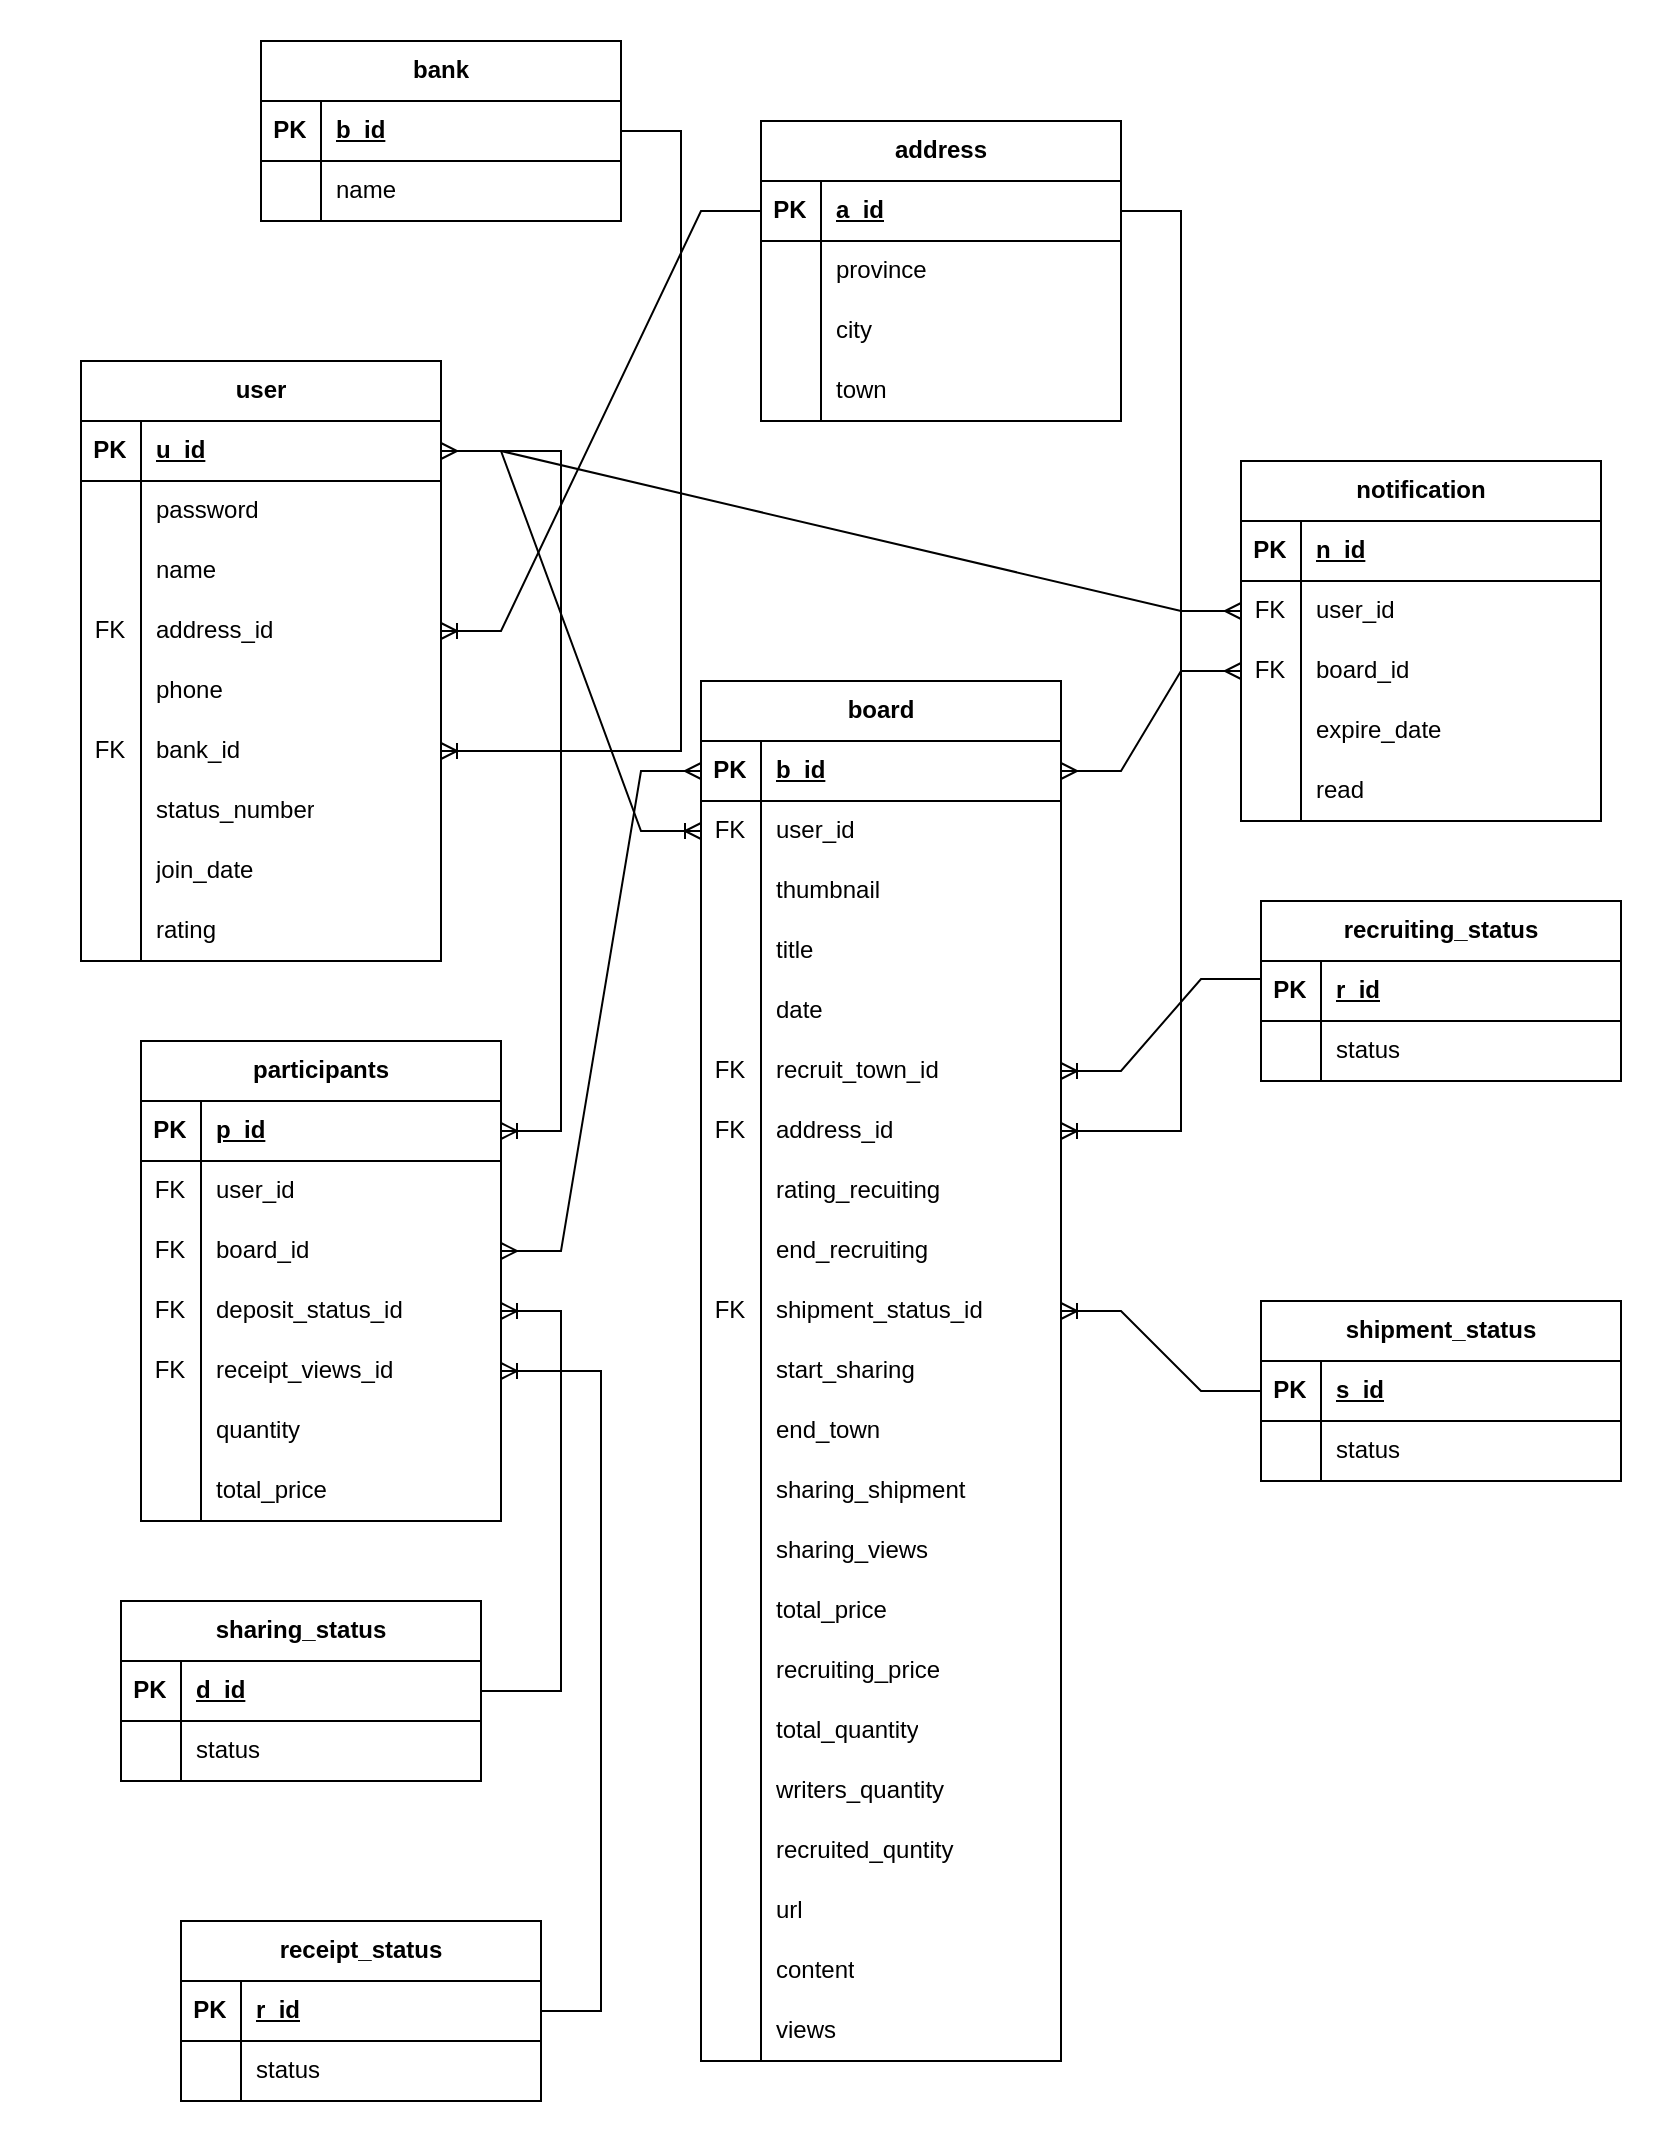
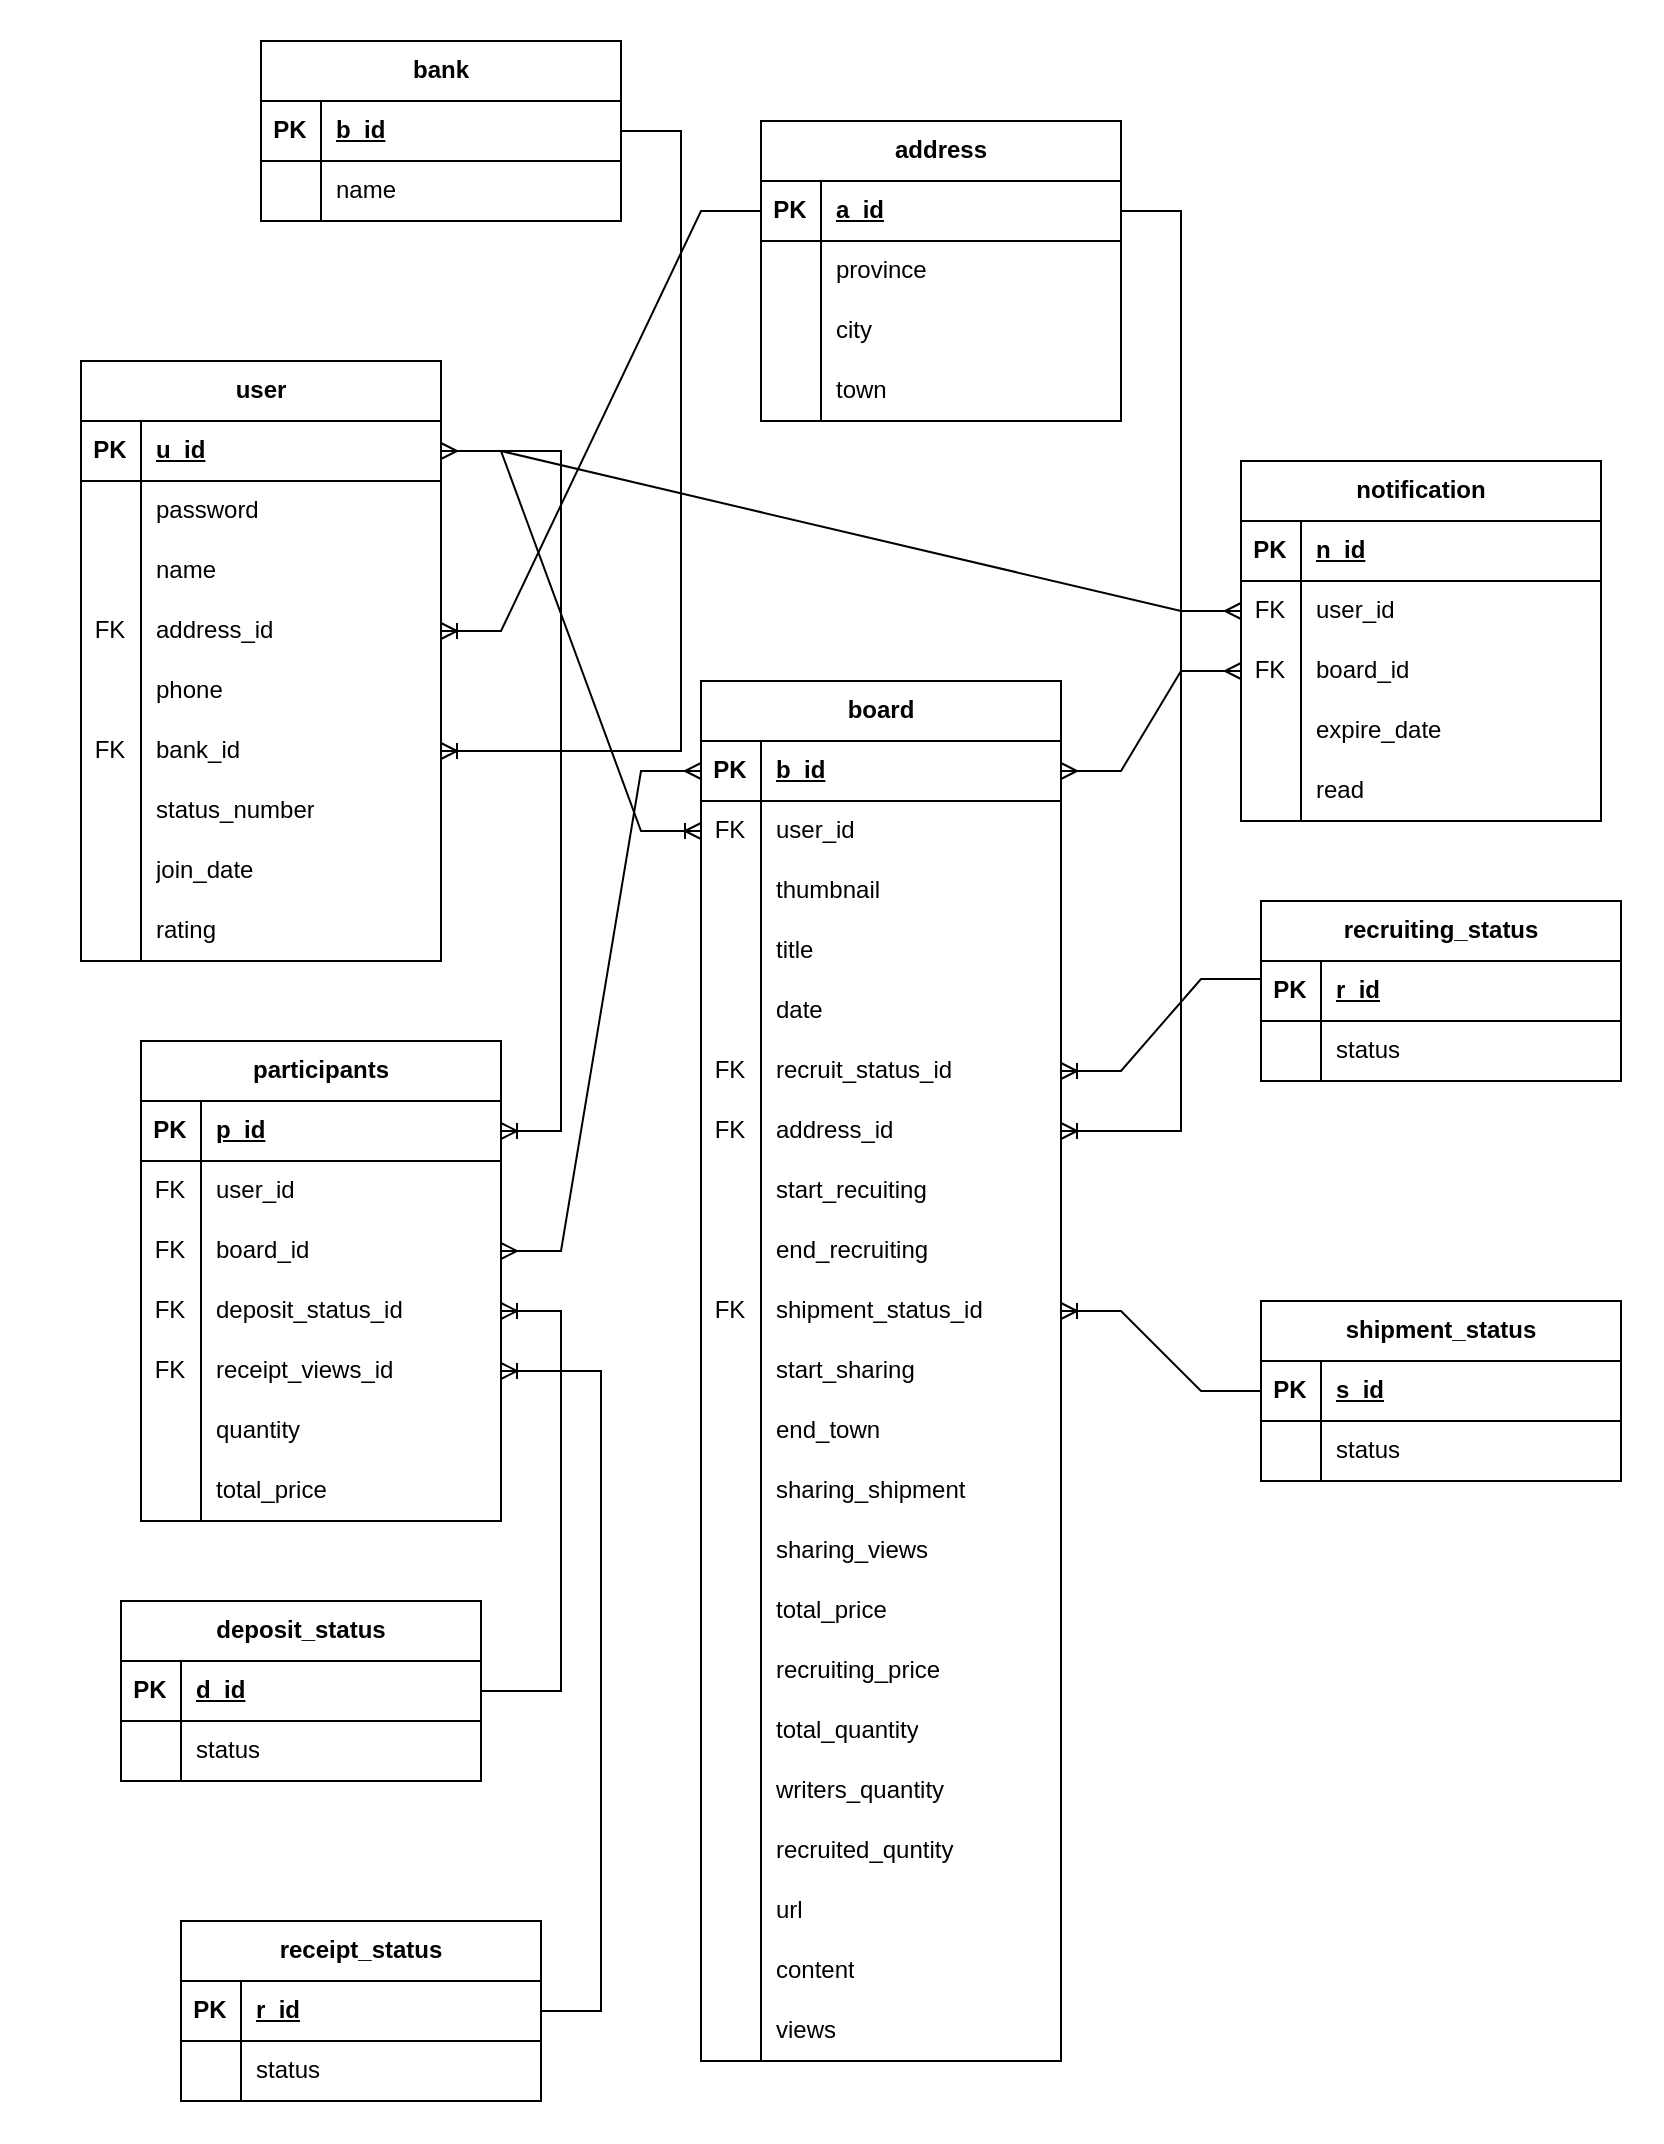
node "recruit_town_id": label "recruit_town_id" -> "recruit_status_id"
node "rating_recuiting": label "rating_recuiting" -> "start_recuiting"
node "sharing_status": label "sharing_status" -> "deposit_status"
